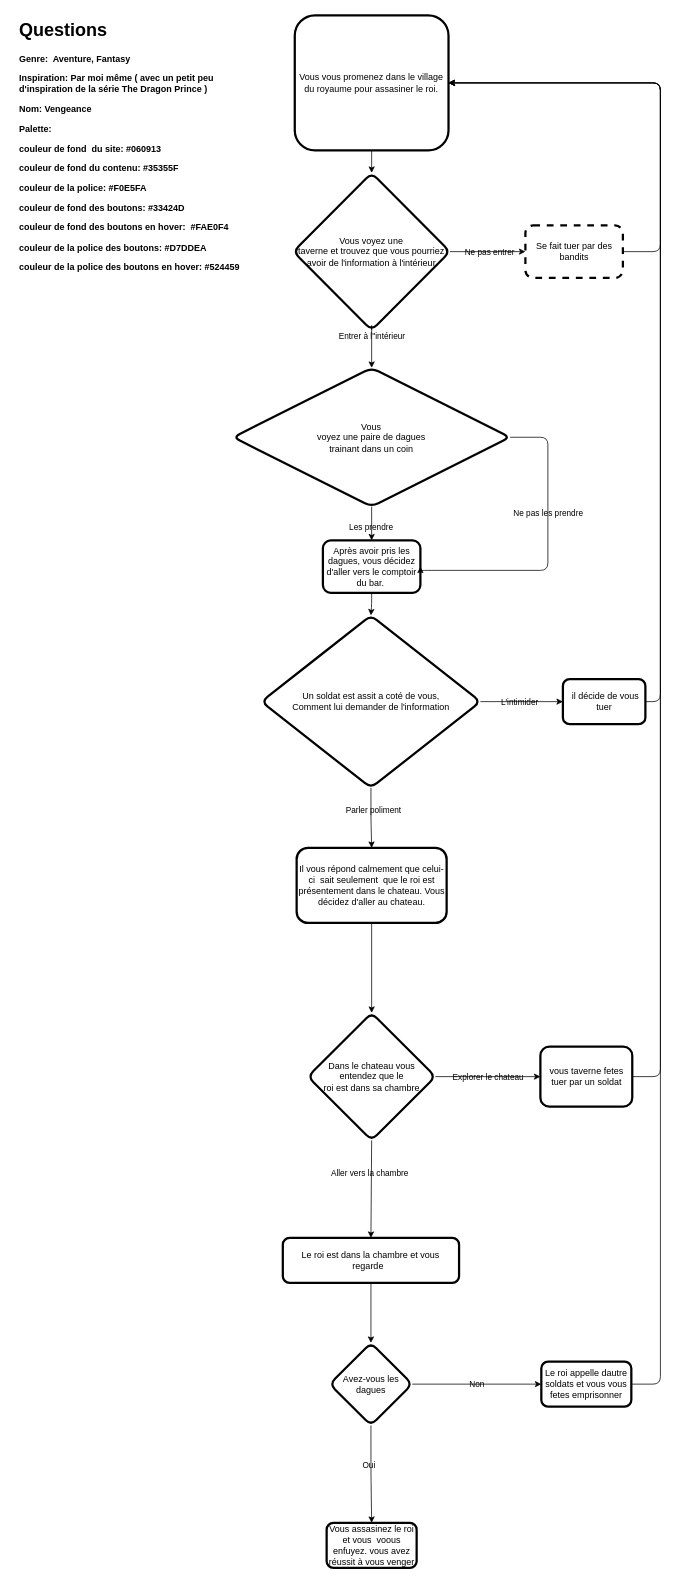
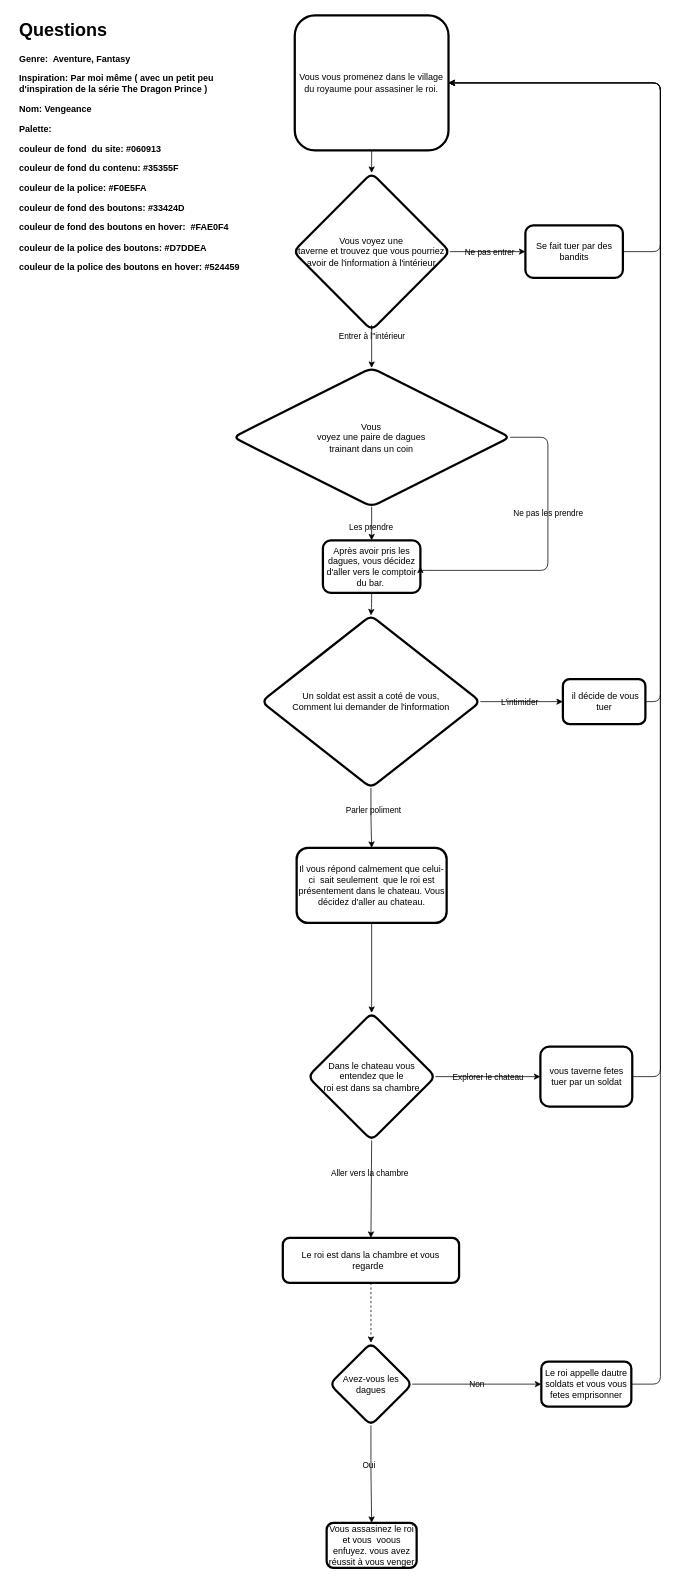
node "Se fait tuer par des bandits": style dashed -> solid
edge "Le roi est dans la chambre et vous regarde" -> "Avez-vous les dagues": style solid -> dashed
